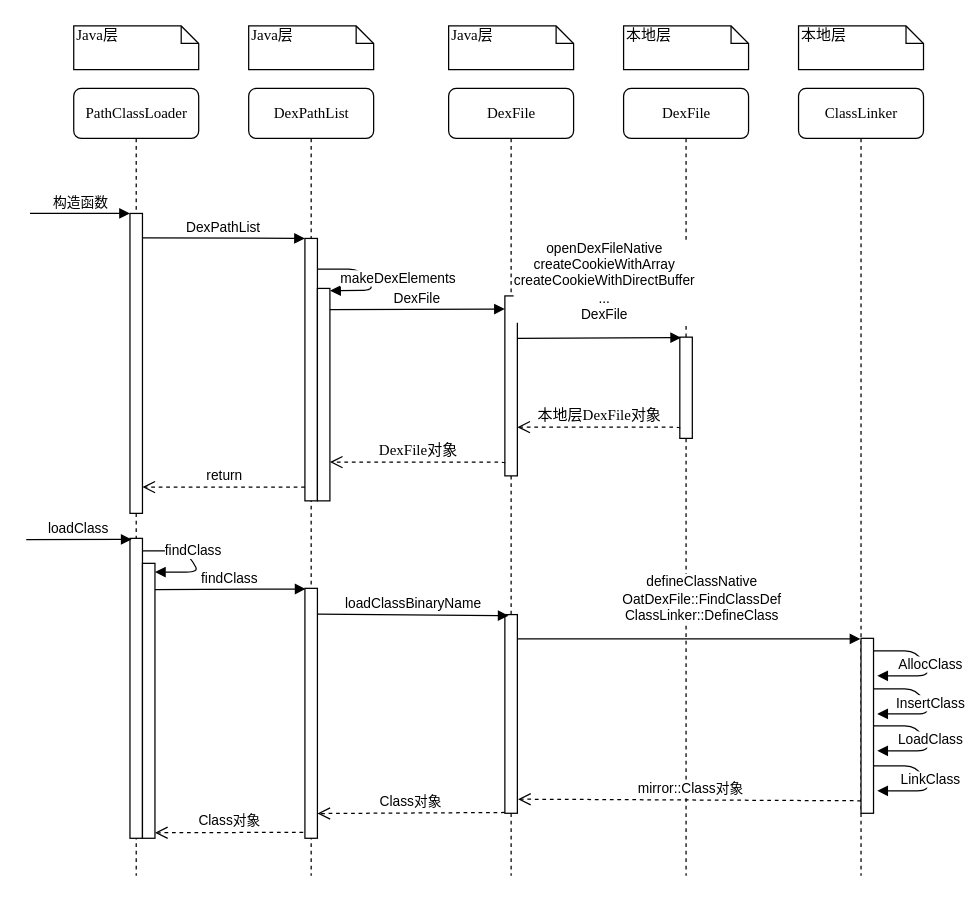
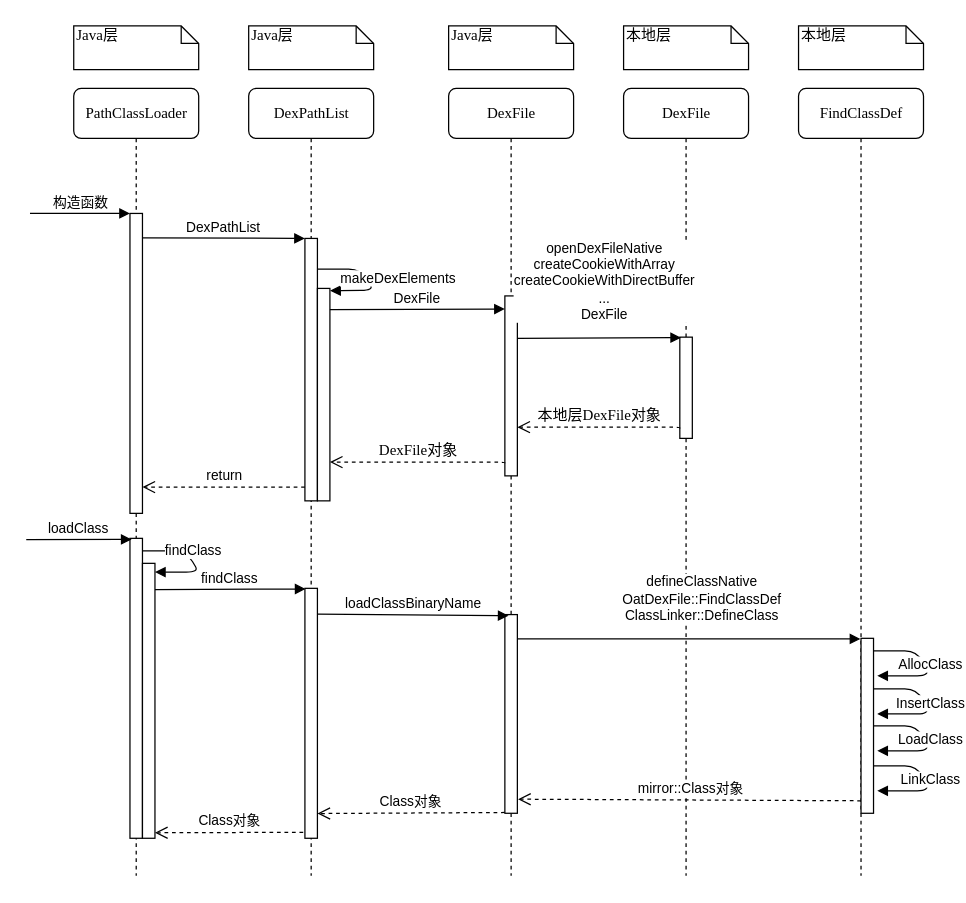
node "ClassLinker": label "ClassLinker" -> "FindClassDef"
